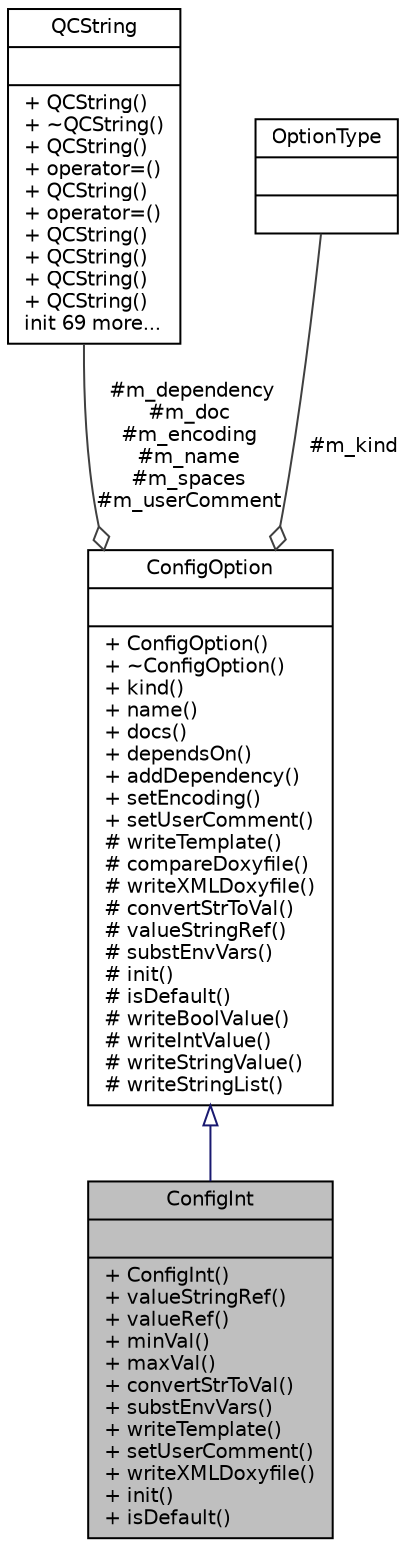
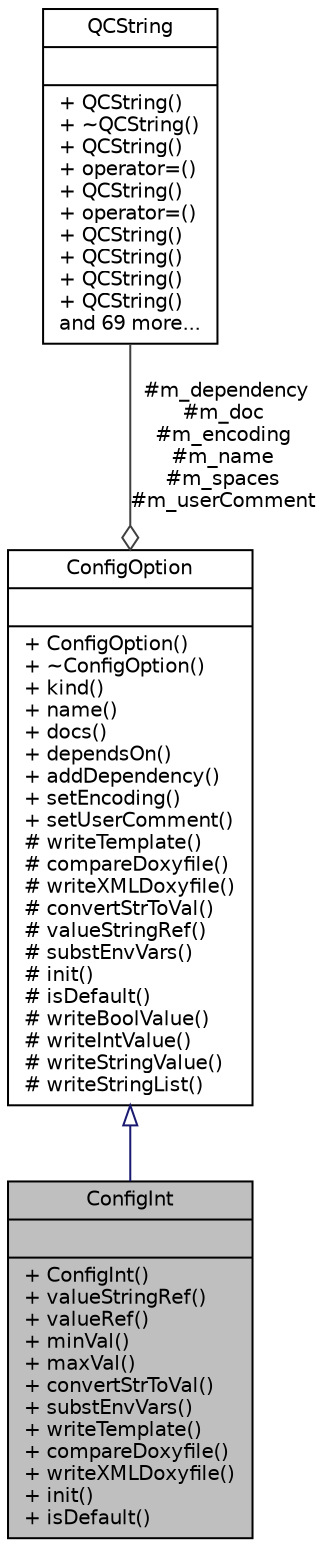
node "OptionType": removed
node "QCString": text "init 69 more..." -> "and 69 more..."
node "ConfigInt": text "+ setUserComment()" -> "+ compareDoxyfile()"
